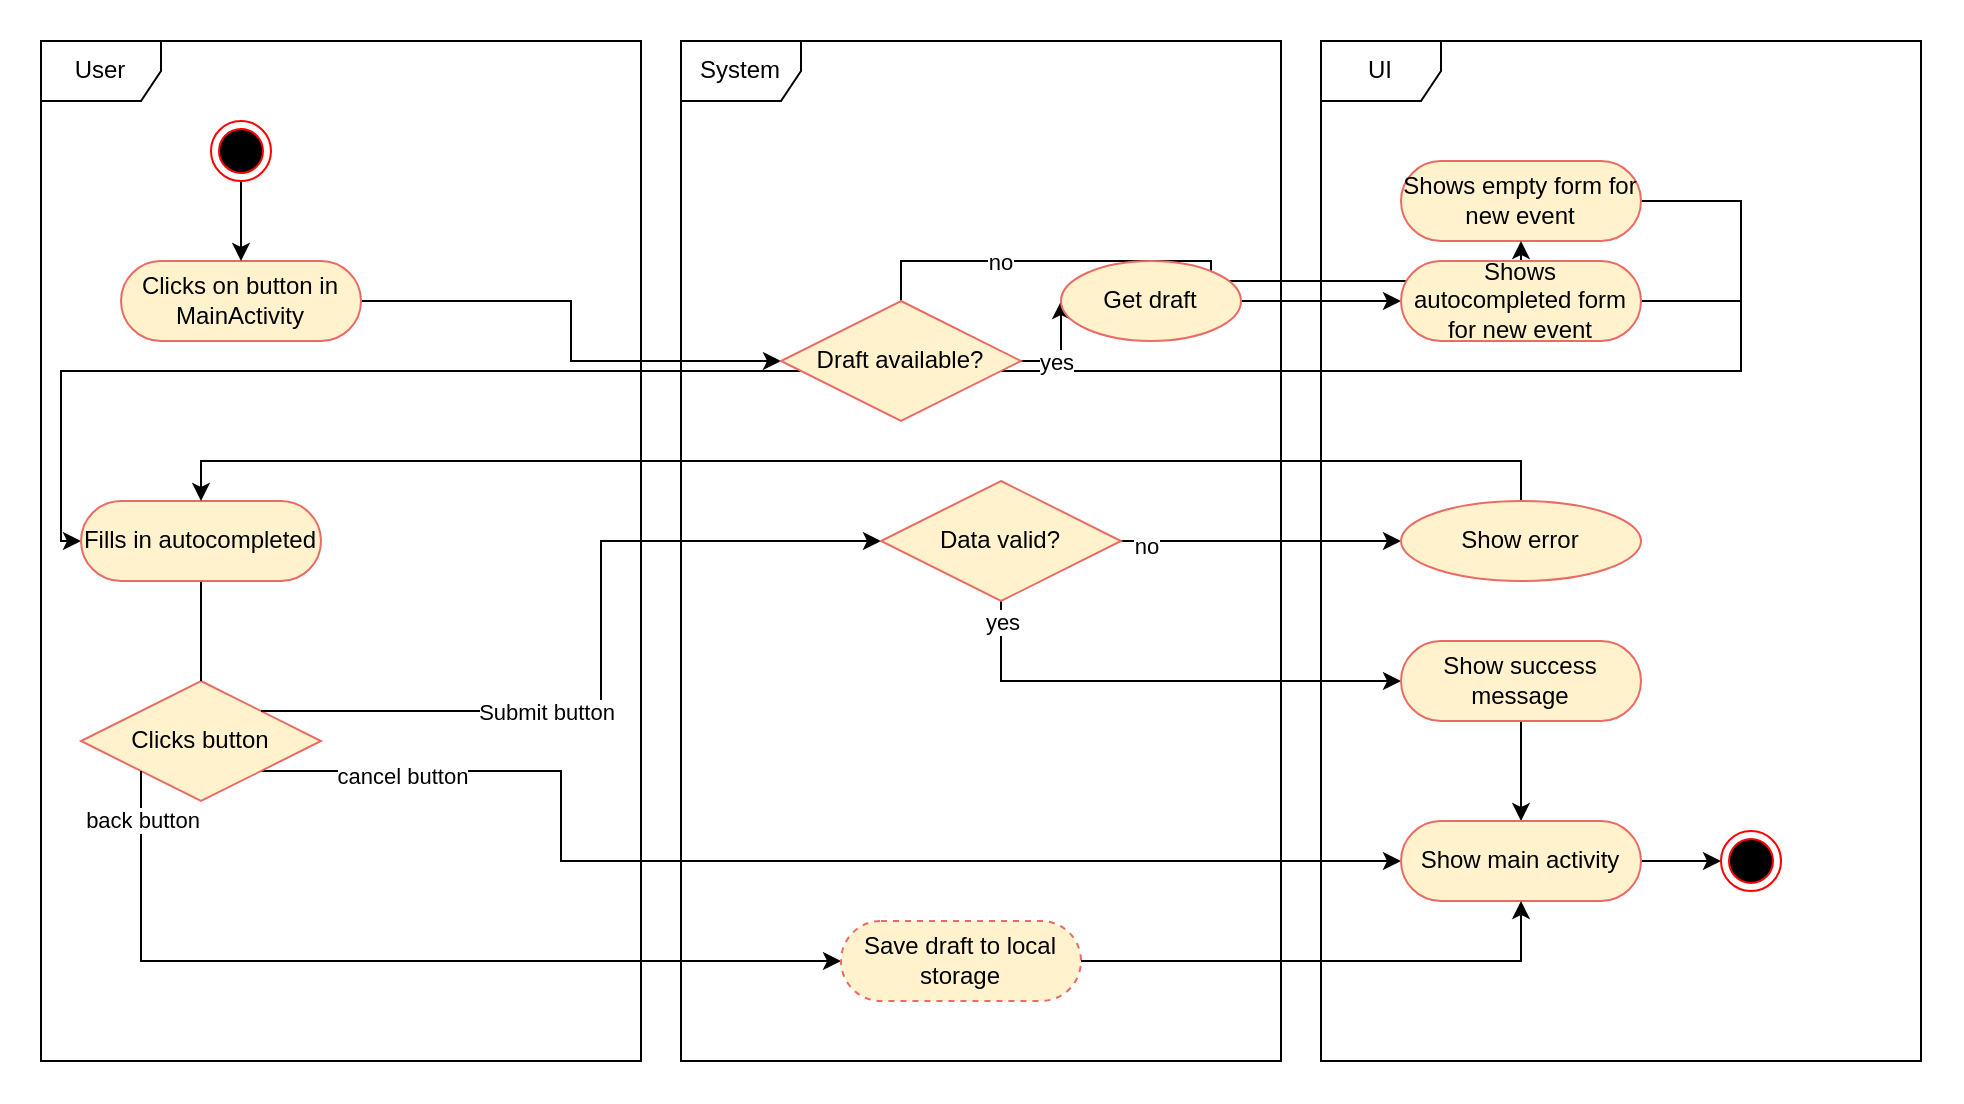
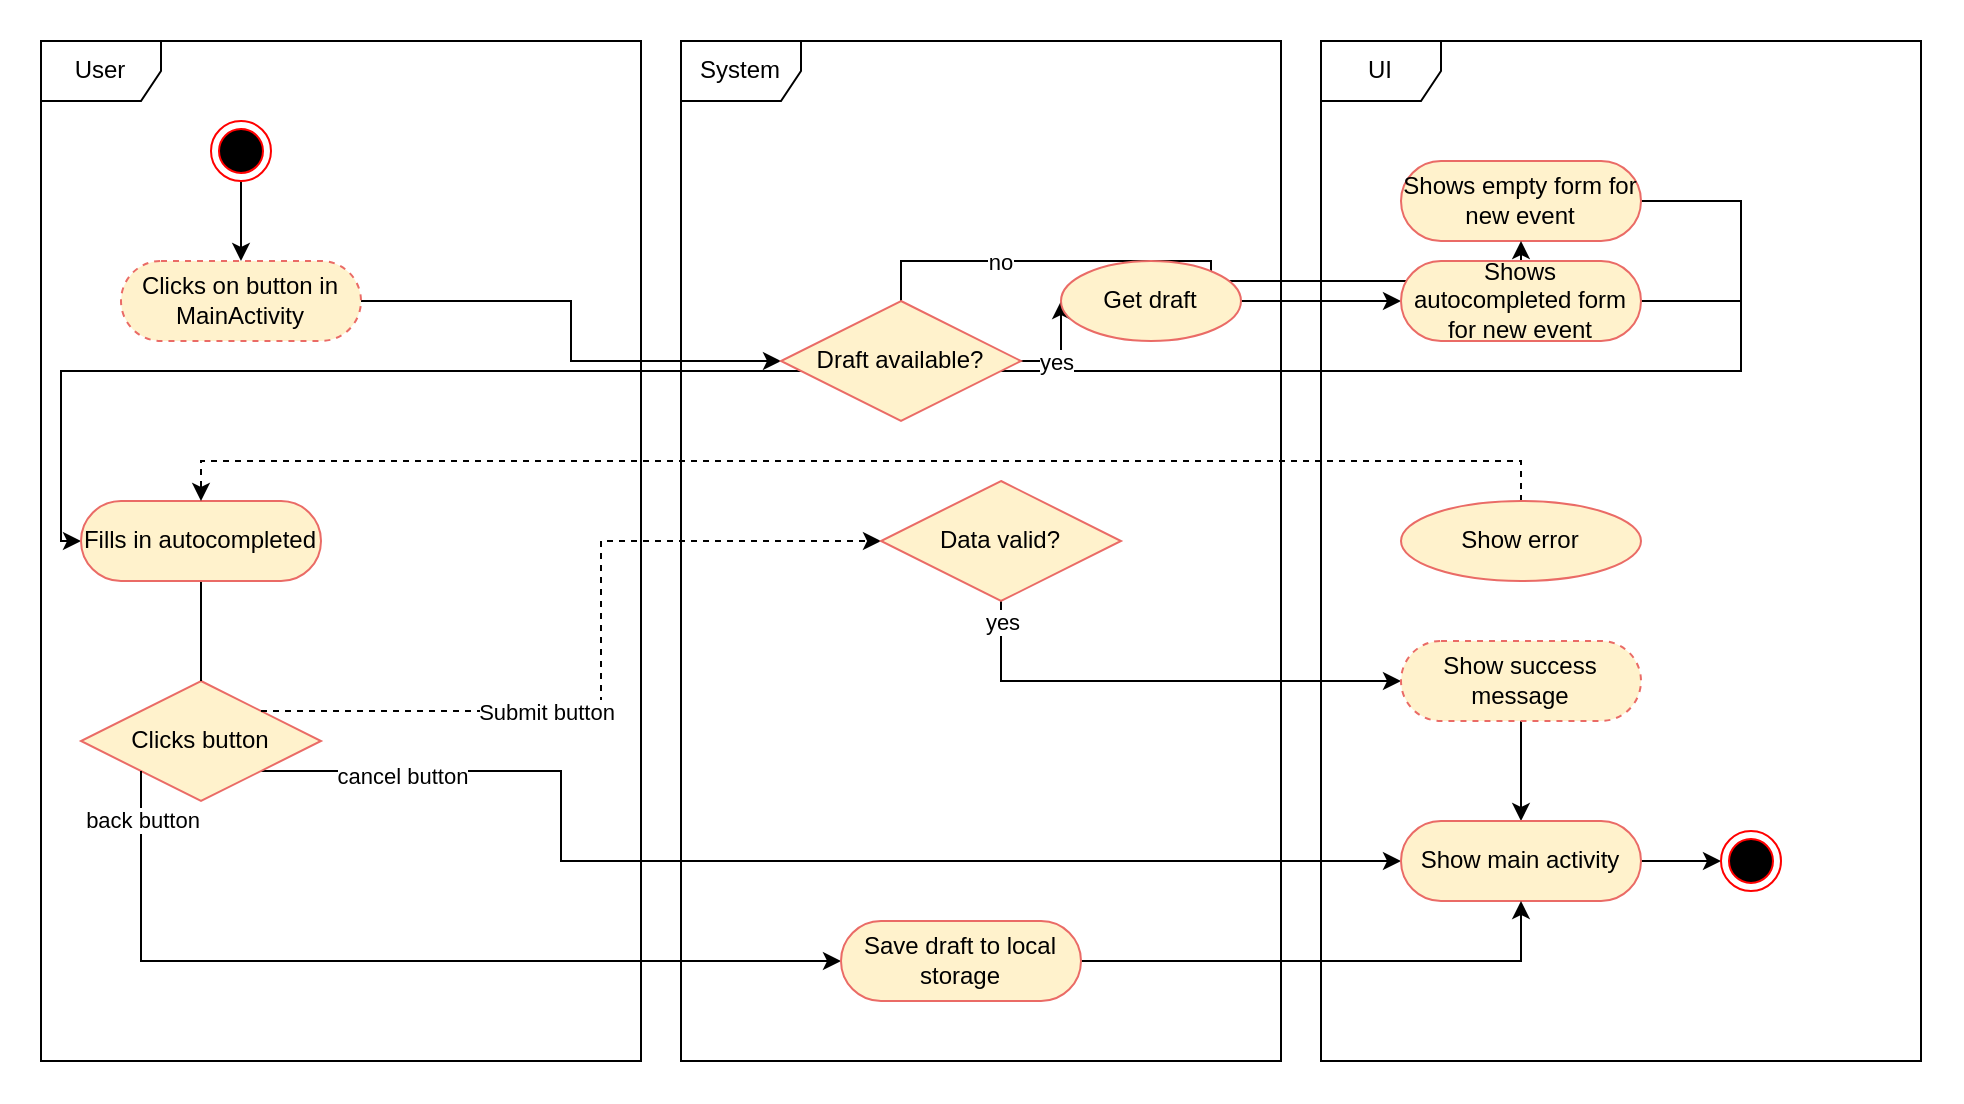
node "Clicks on button in MainActivity": style solid -> dashed
edge "Show error" -> "Fills in autocompleted": style solid -> dashed
edge "Clicks button" -> "Data valid?": style solid -> dashed
edge "Data valid?" -> "Show error": removed, label "no"
node "Show success message": style solid -> dashed
node "Save draft to local storage": style dashed -> solid
